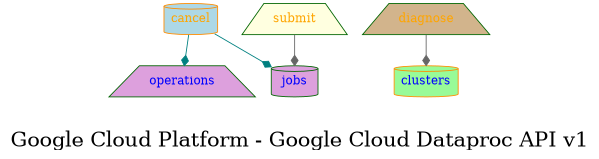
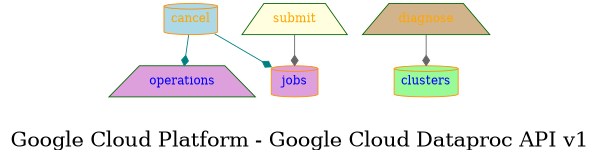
node "jobs": color darkgreen -> darkorange
